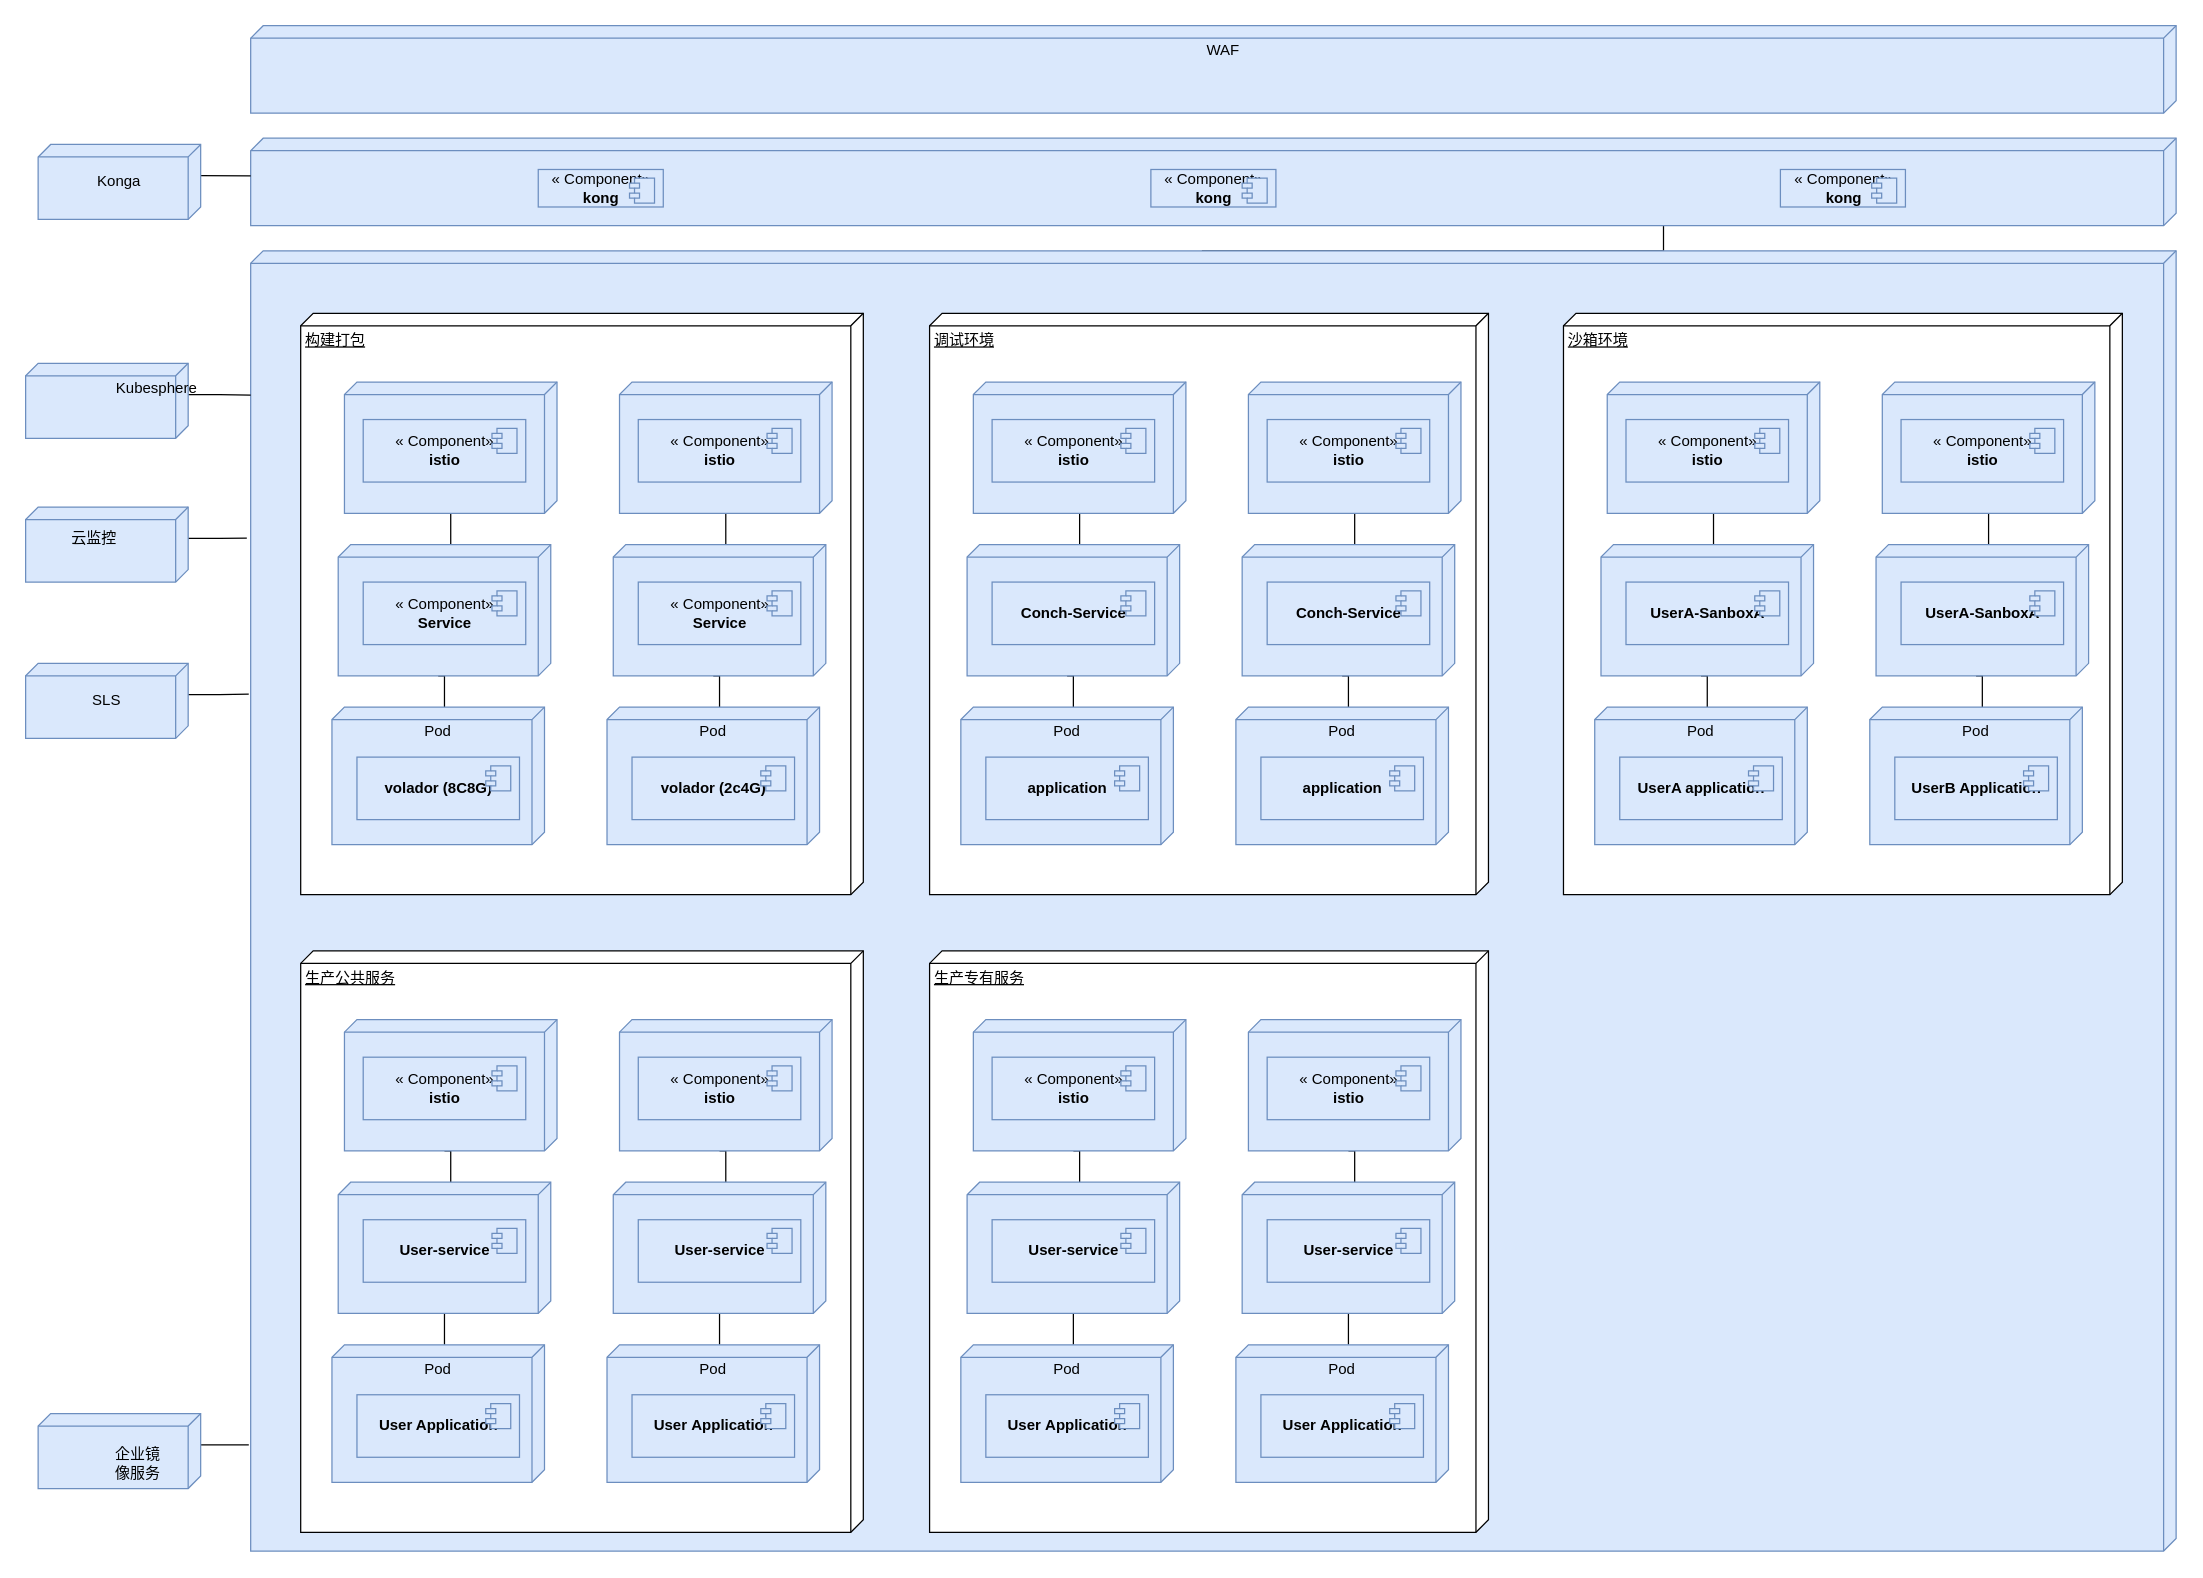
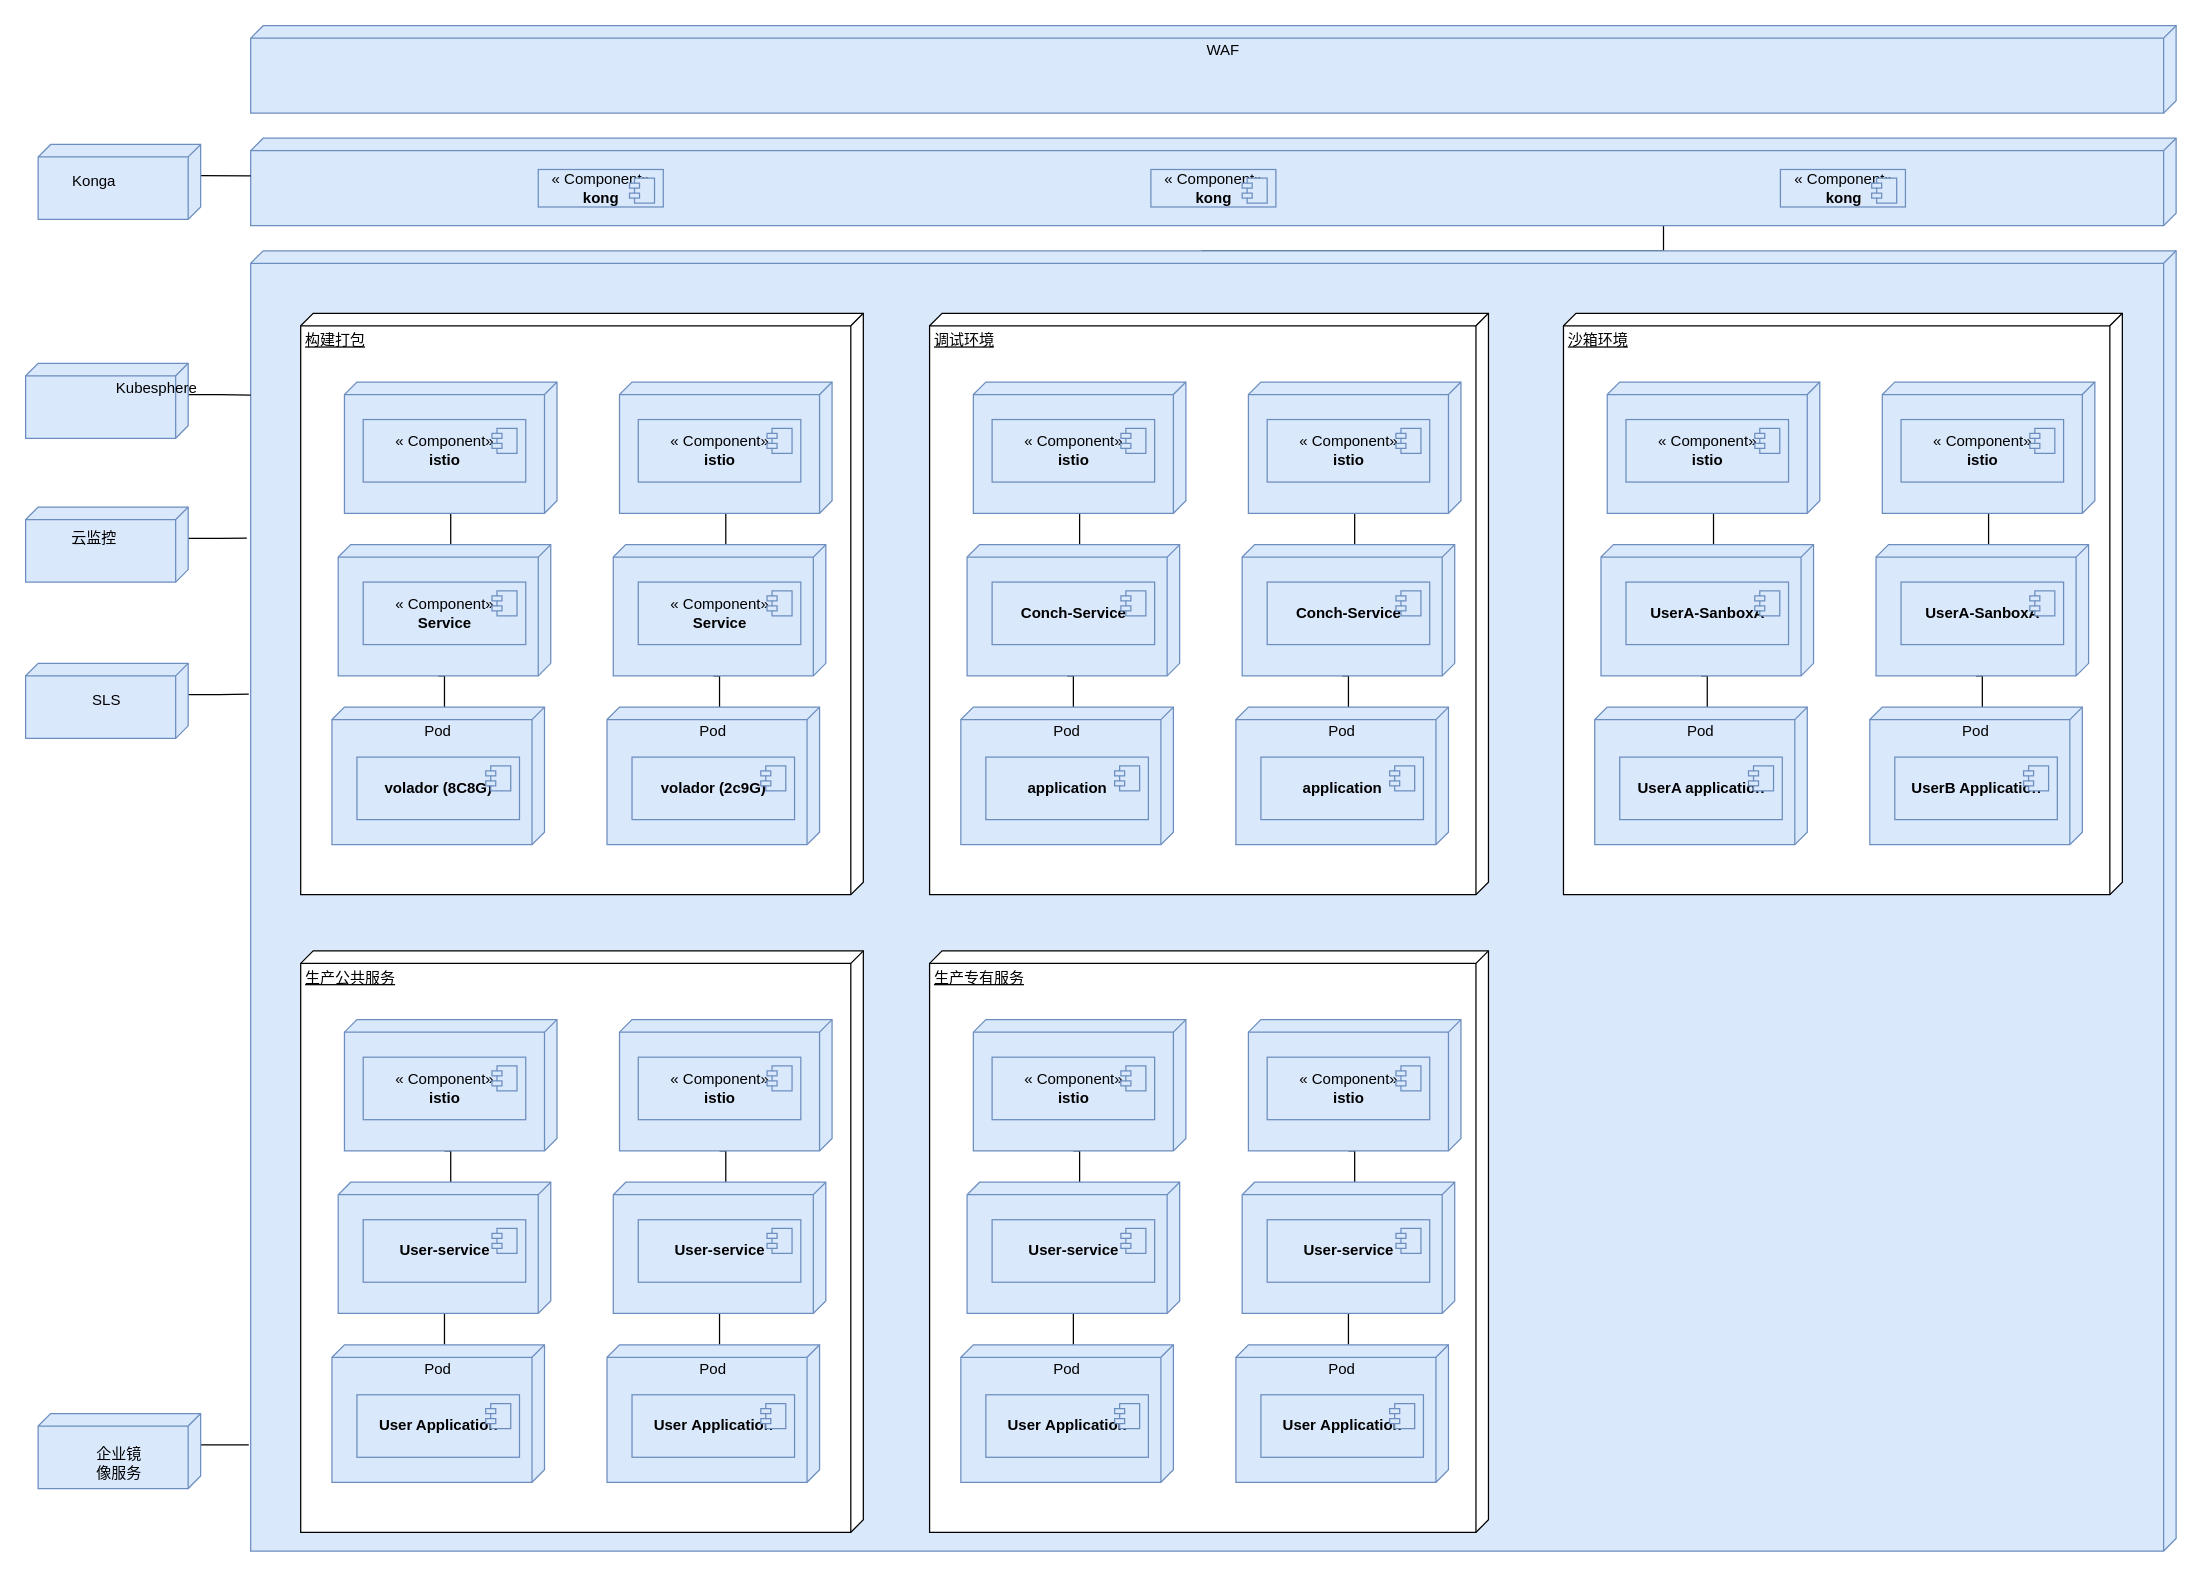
node "Konga": moved (119, 182) -> (94, 182)
node "volador (2c4G)": label "volador (2c4G)" -> "volador (2c9G)"
node "企业镜像服务": moved (138, 1463) -> (119, 1463)
